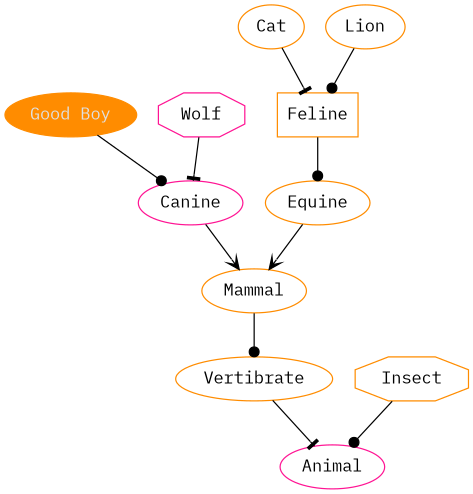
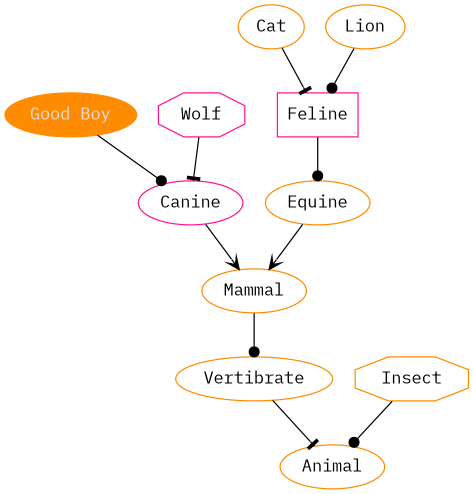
node "Feline": color darkorange -> deeppink
node "Animal": color deeppink -> darkorange
